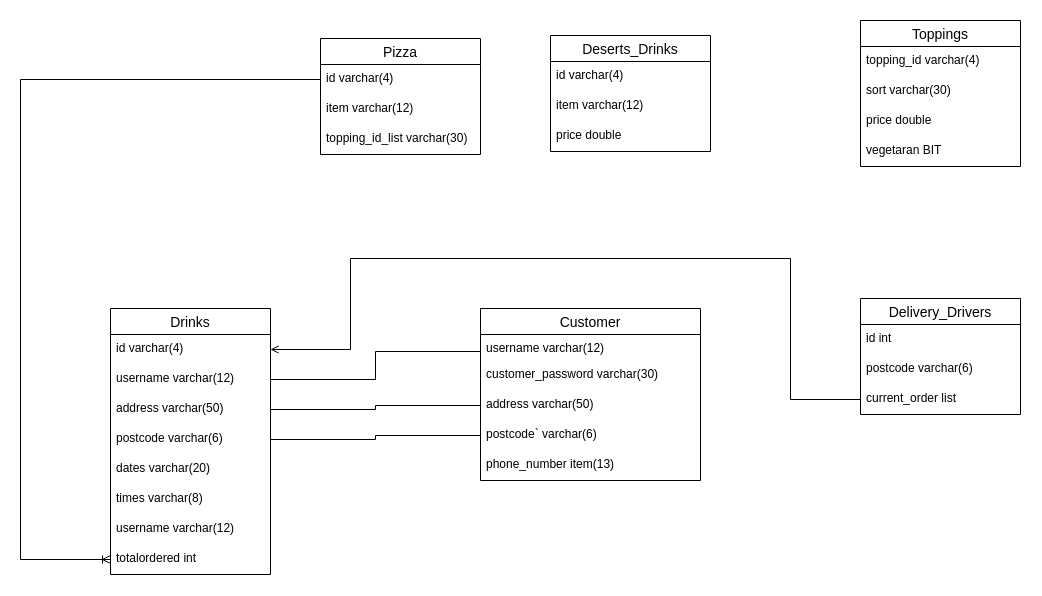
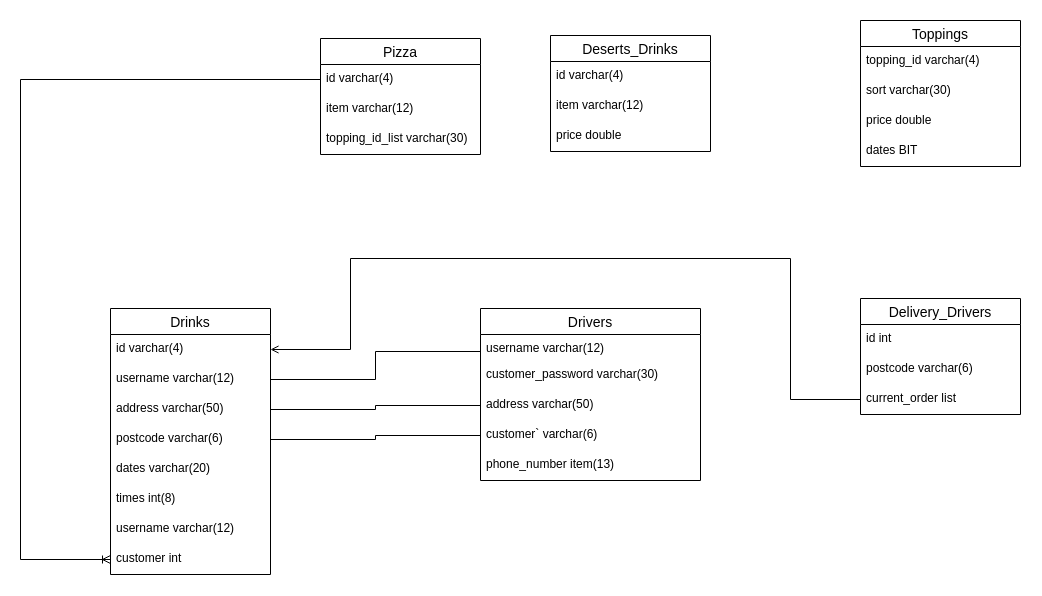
node "vegetaran BIT": label "vegetaran BIT" -> "dates BIT"
node "Customer": label "Customer" -> "Drivers"
node "postcode` varchar(6)": label "postcode` varchar(6)" -> "customer` varchar(6)"
node "times varchar(8)": label "times varchar(8)" -> "times int(8)"
node "totalordered int": label "totalordered int" -> "customer int"
